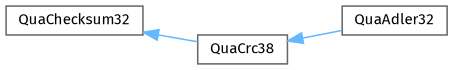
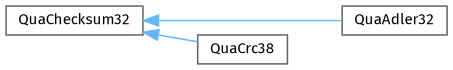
edge "QuaAdler32" -> "QuaCrc38": now "QuaAdler32" -> "QuaChecksum32"
